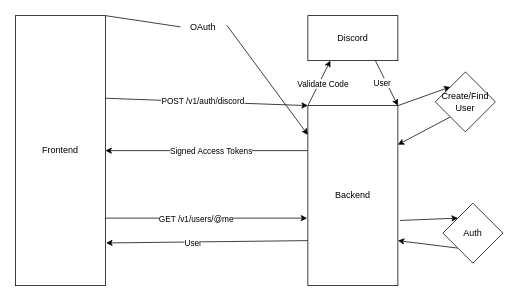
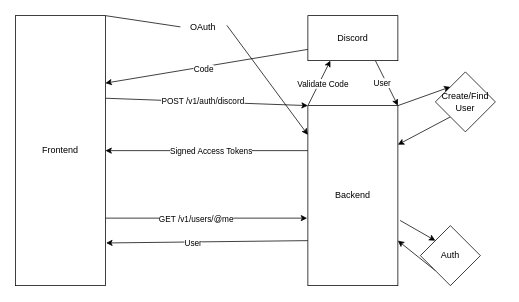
edge "Discord" -> "Frontend": added, label "Code"
node "Auth": moved (473, 233) -> (450, 255)
